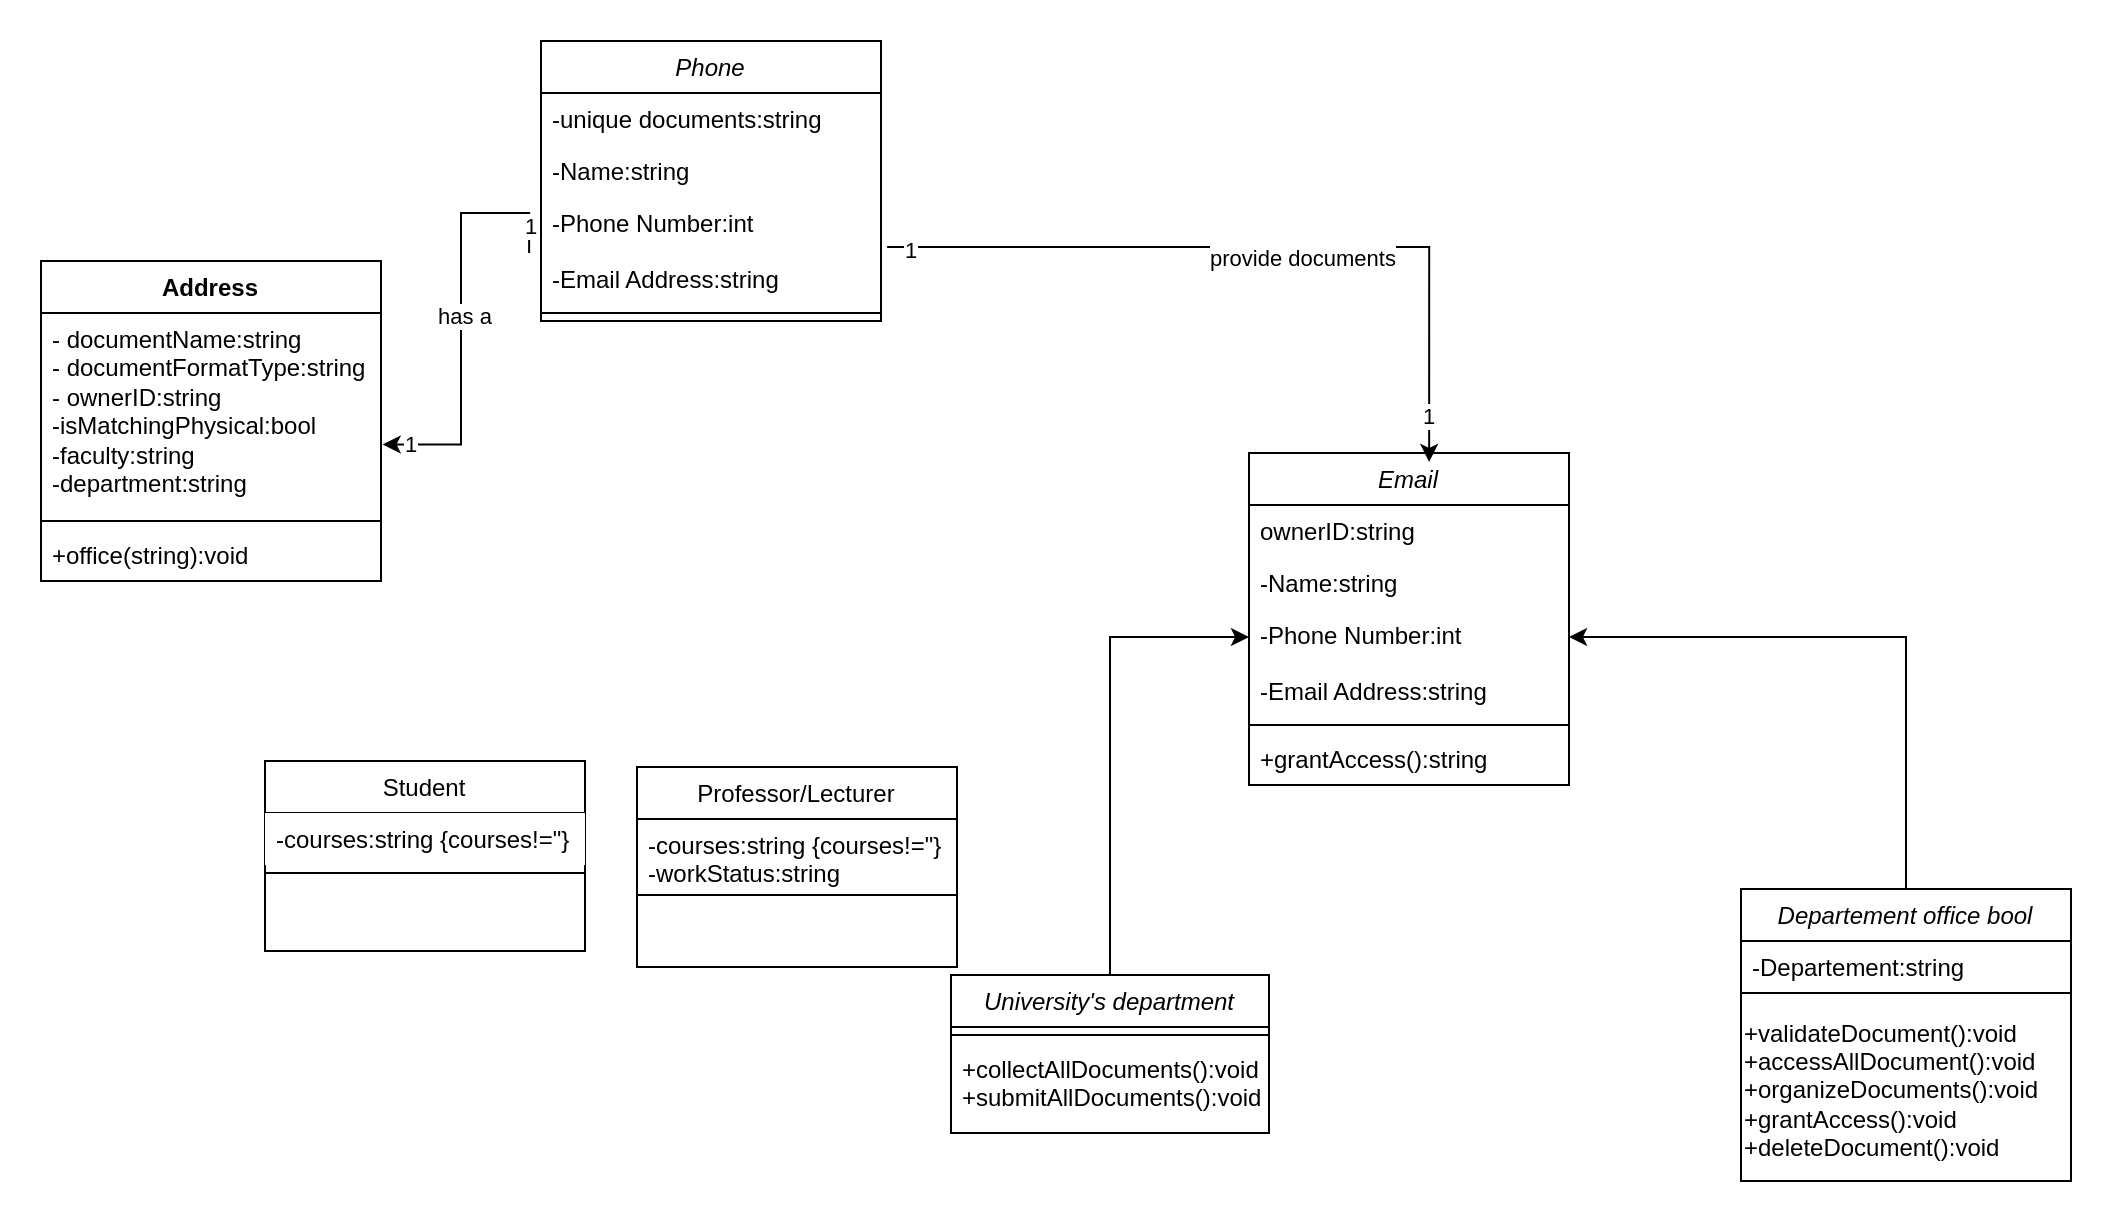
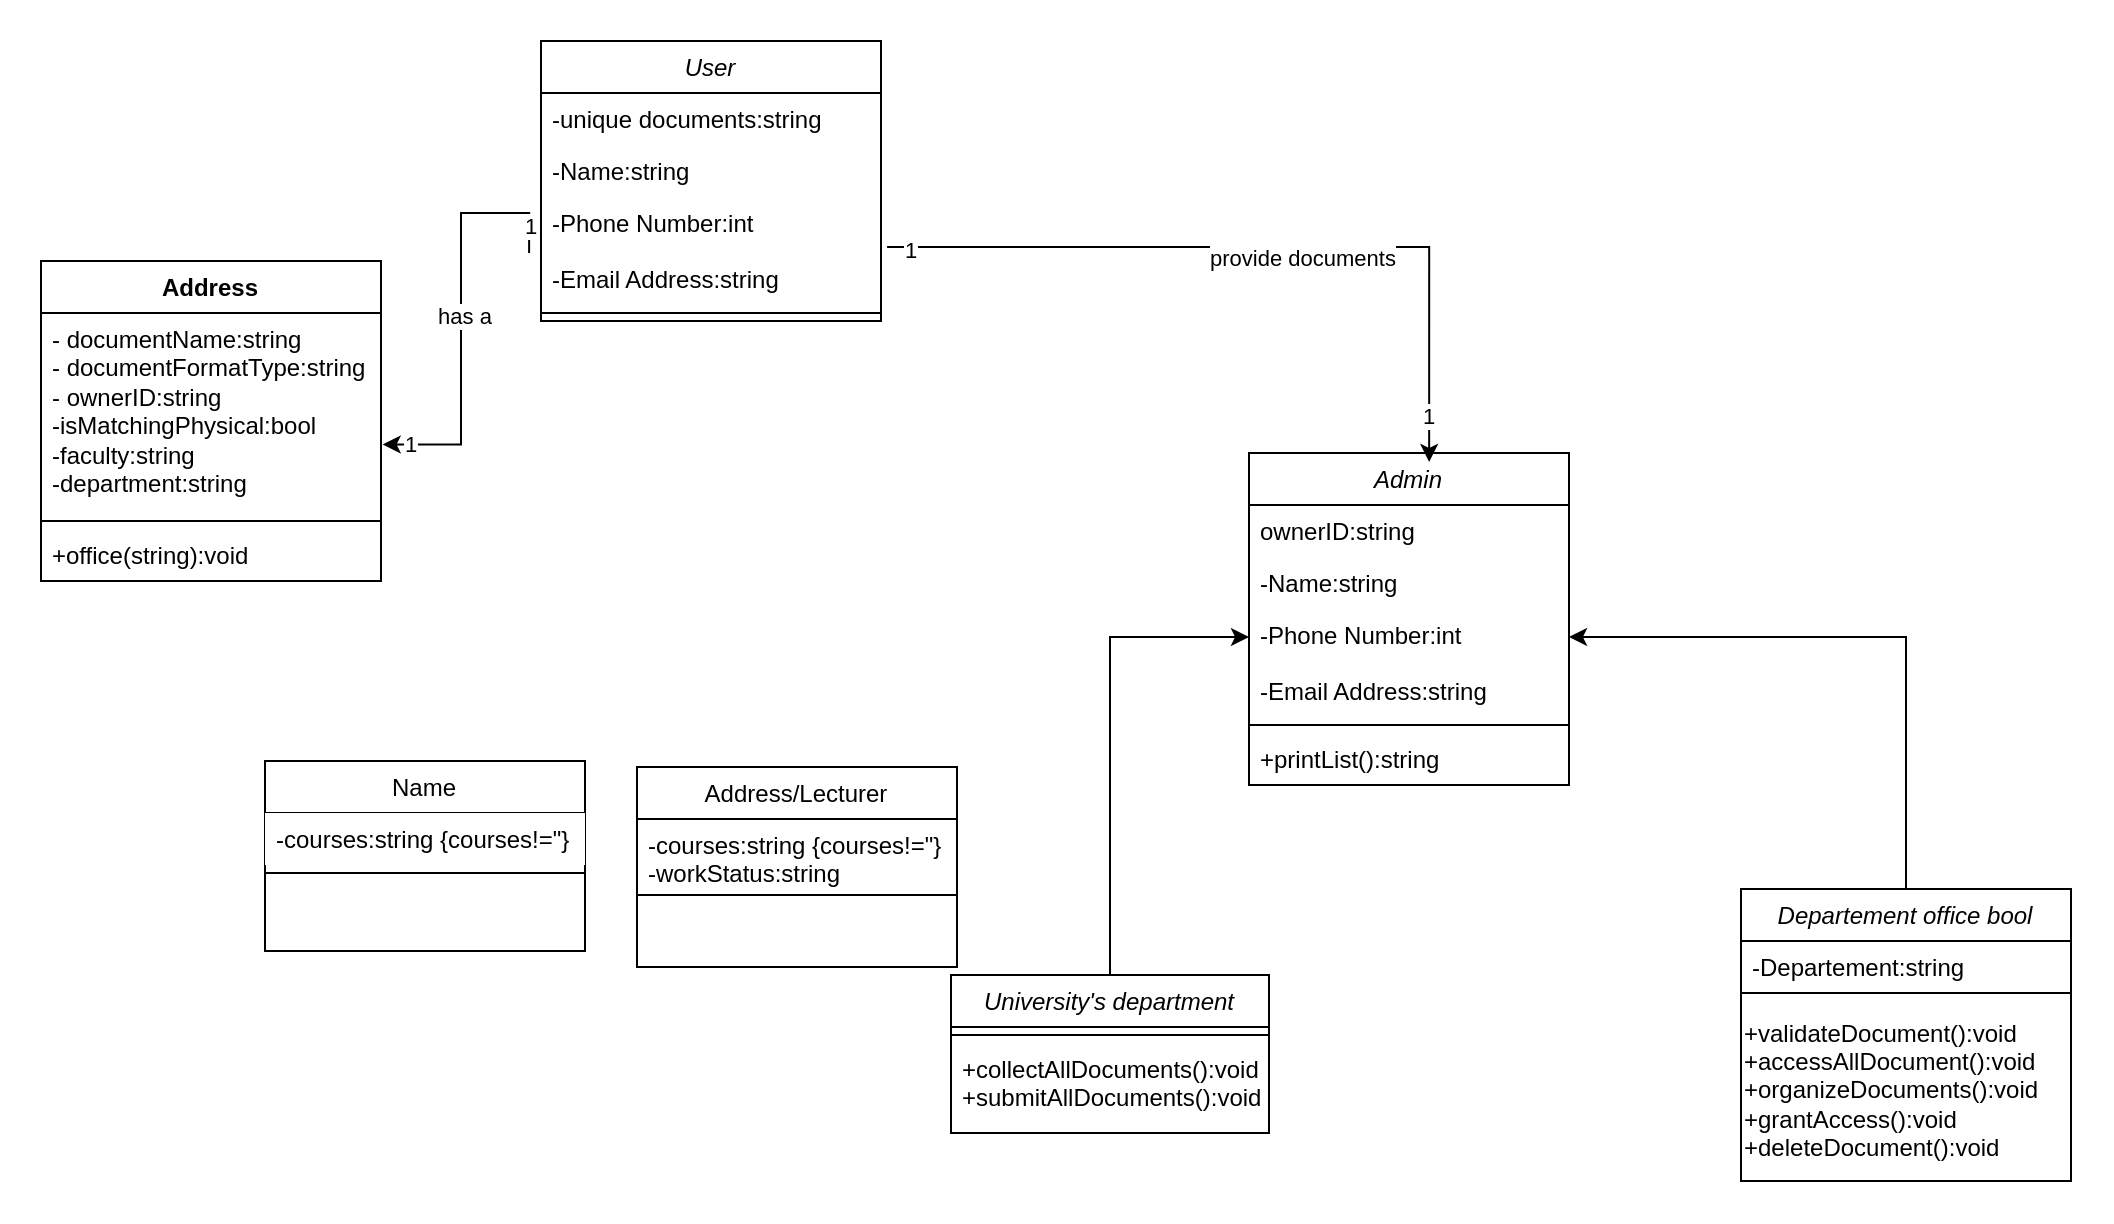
node "Phone": label "Phone" -> "User"
node "Email": label "Email" -> "Admin"
node "+grantAccess():string": label "+grantAccess():string" -> "+printList():string"
node "Student": label "Student" -> "Name"
node "Professor/Lecturer": label "Professor/Lecturer" -> "Address/Lecturer"
